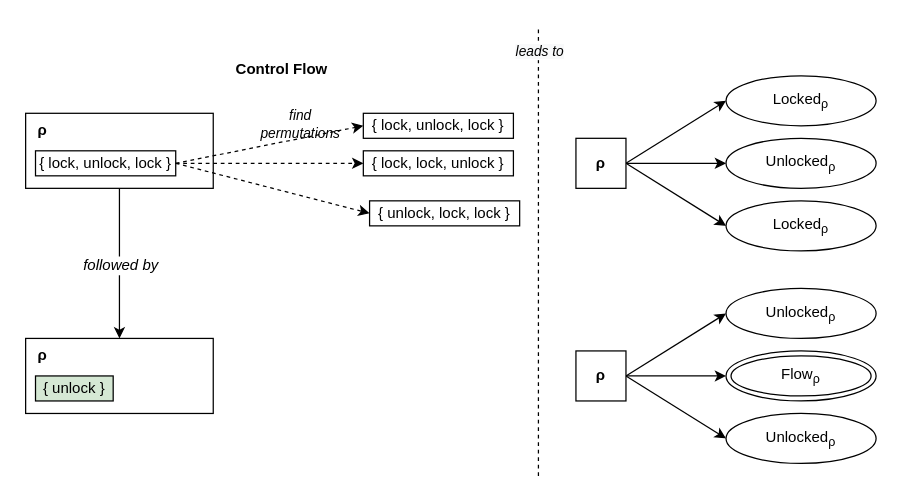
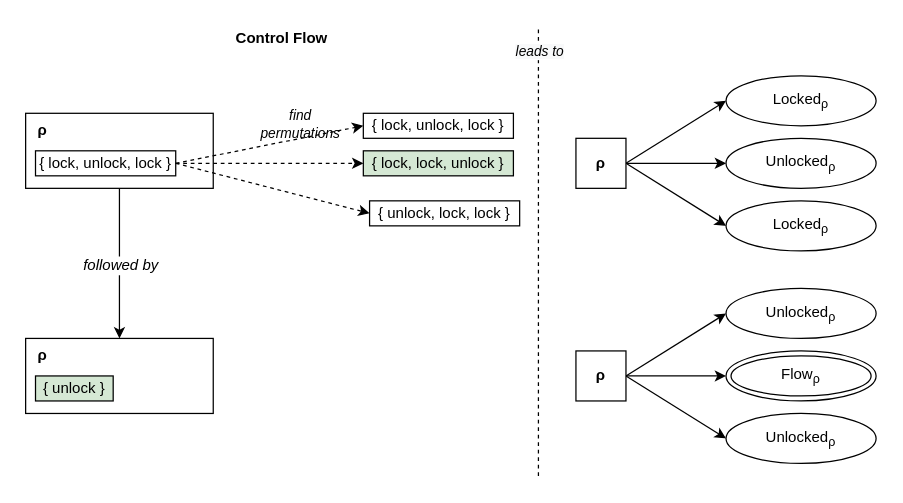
node "Control Flow": moved (282, 69) -> (282, 38)
node "{ lock, lock, unlock }": fillcolor #ffffff -> #d5e8d4
